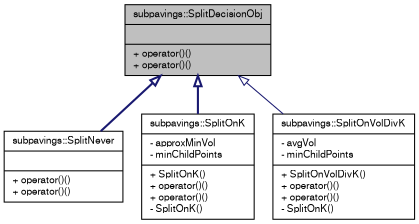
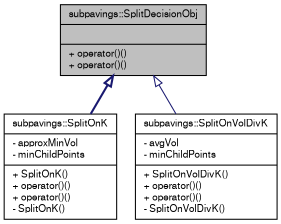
node "subpavings::SplitNever": removed
node "subpavings::SplitOnVolDivK": text "- SplitOnK()" -> "- SplitOnVolDivK()"
